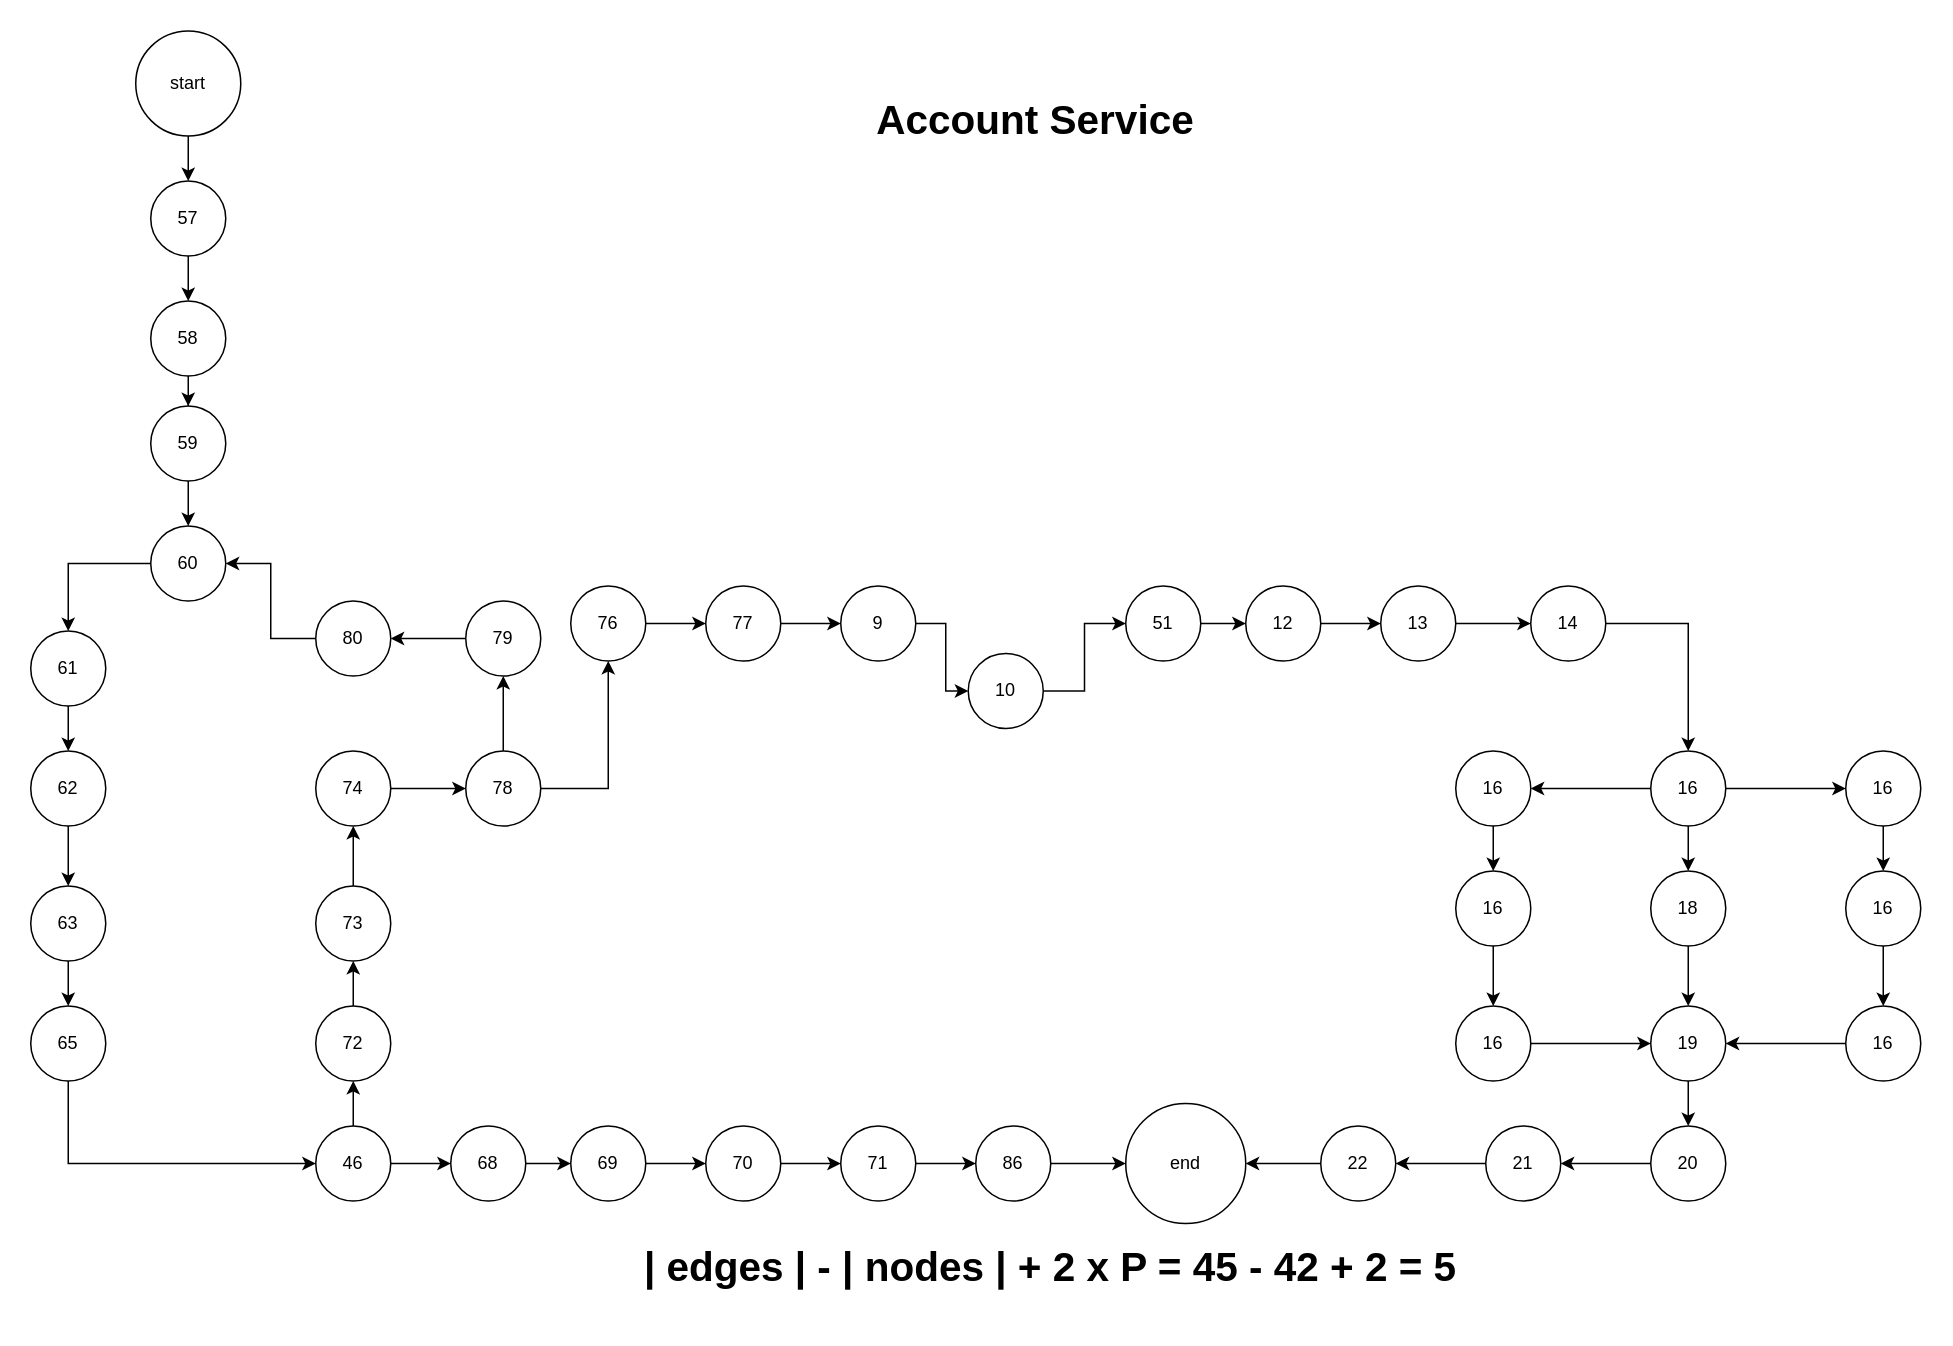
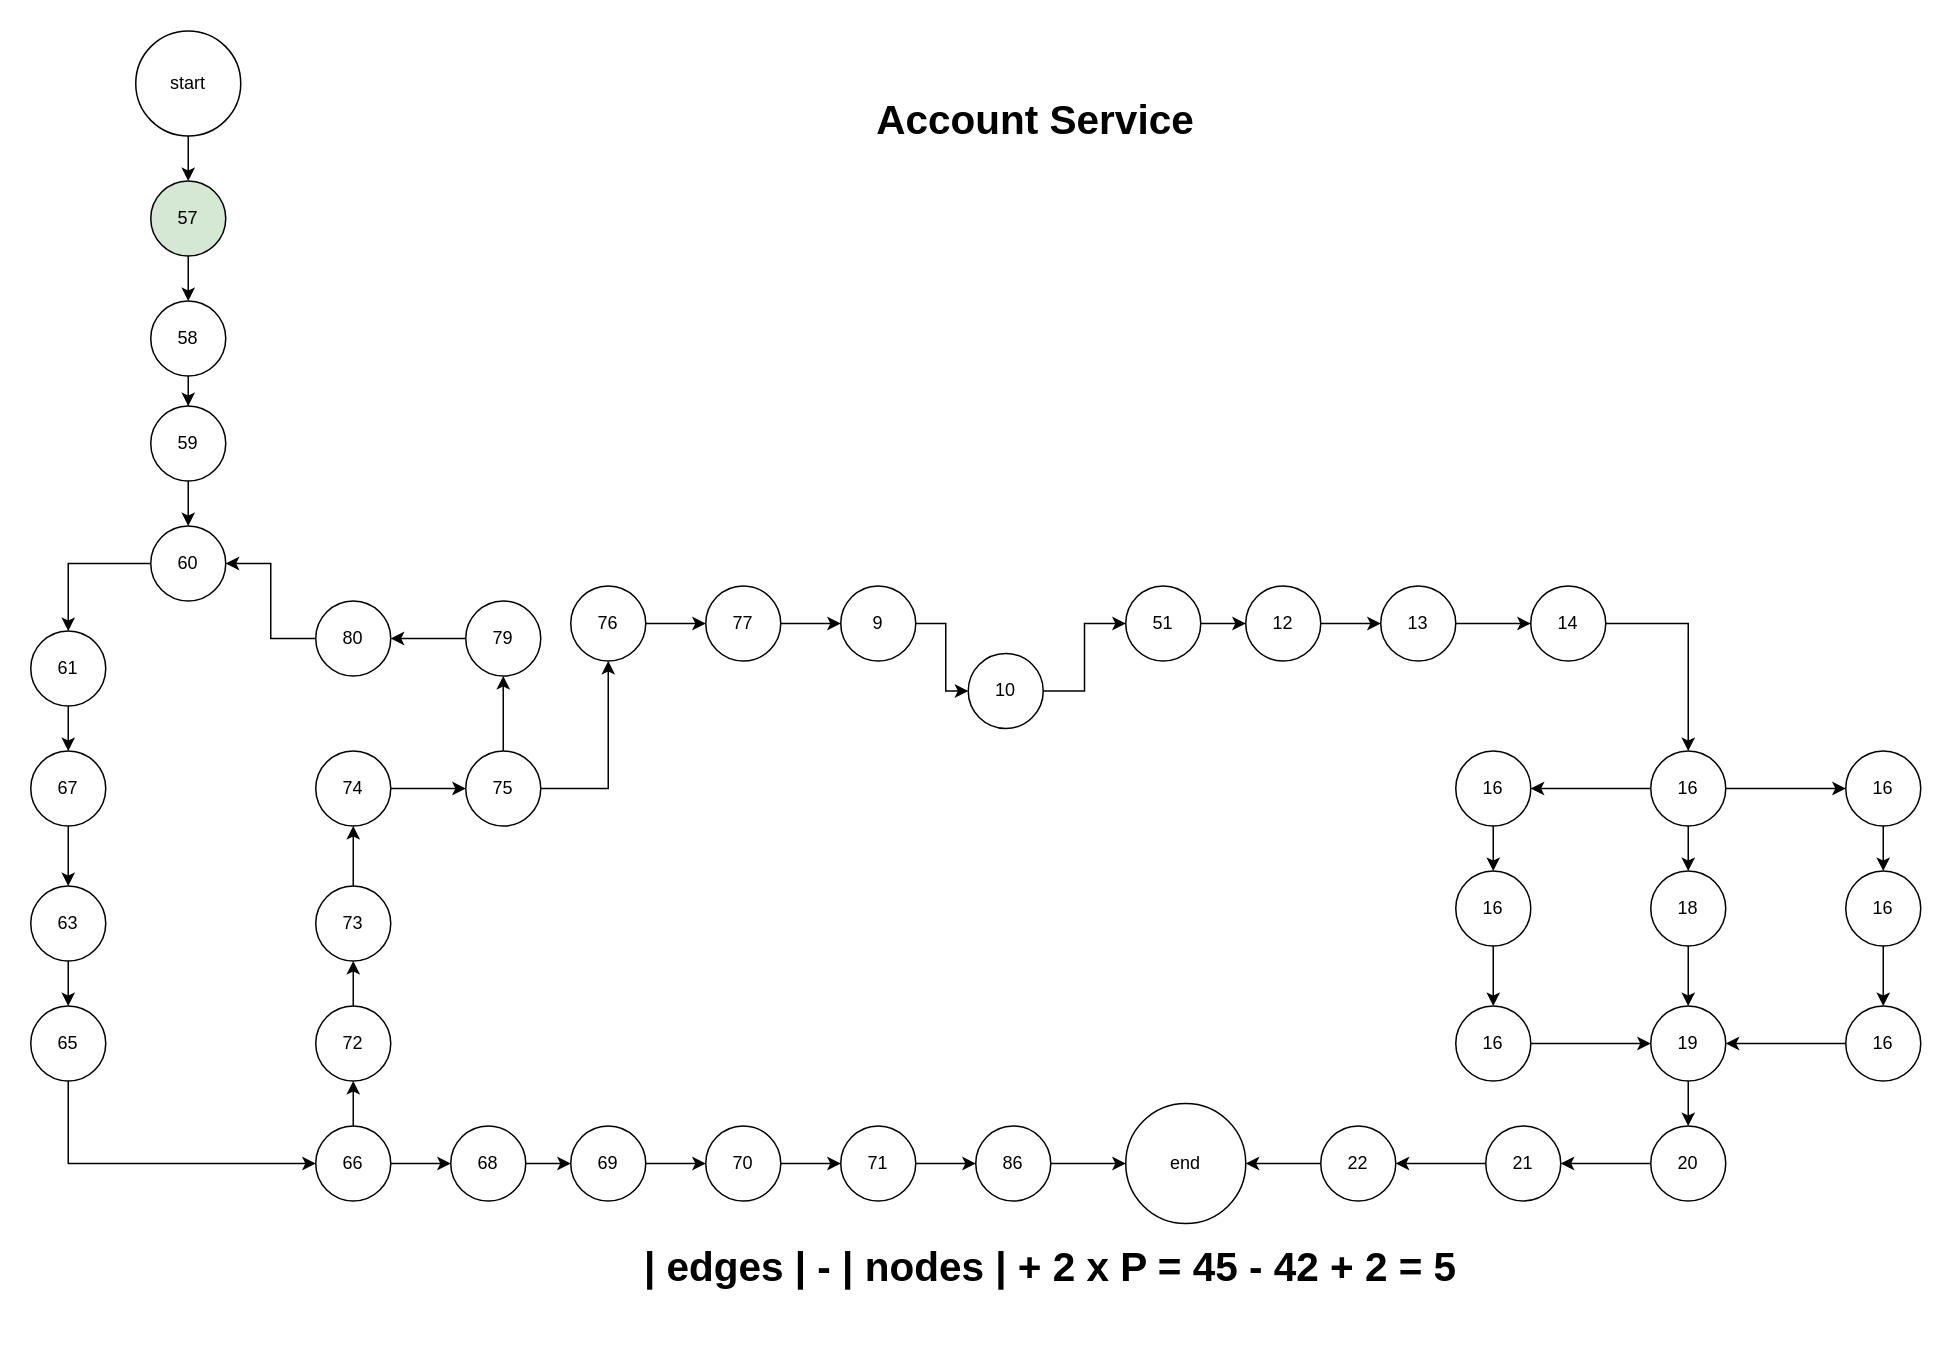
node "57": fillcolor #ffffff -> #d5e8d4
node "62": label "62" -> "67"
node "78": label "78" -> "75"
node "46": label "46" -> "66"
